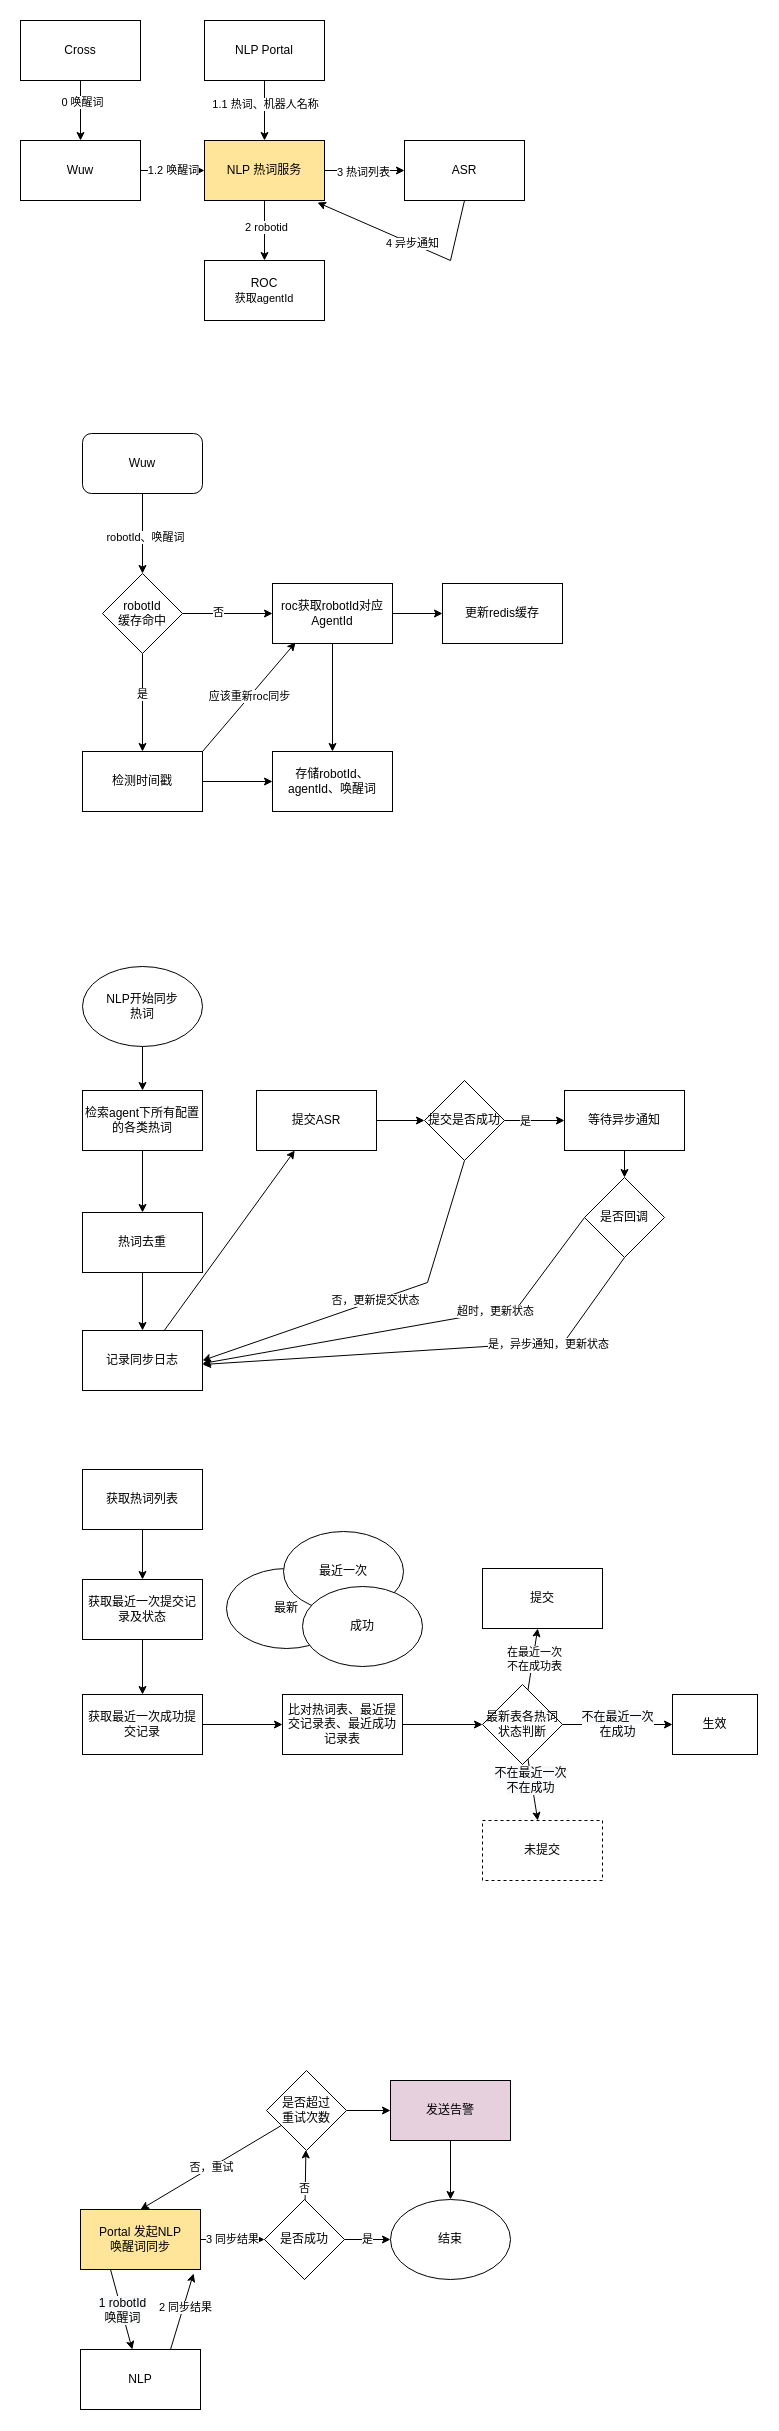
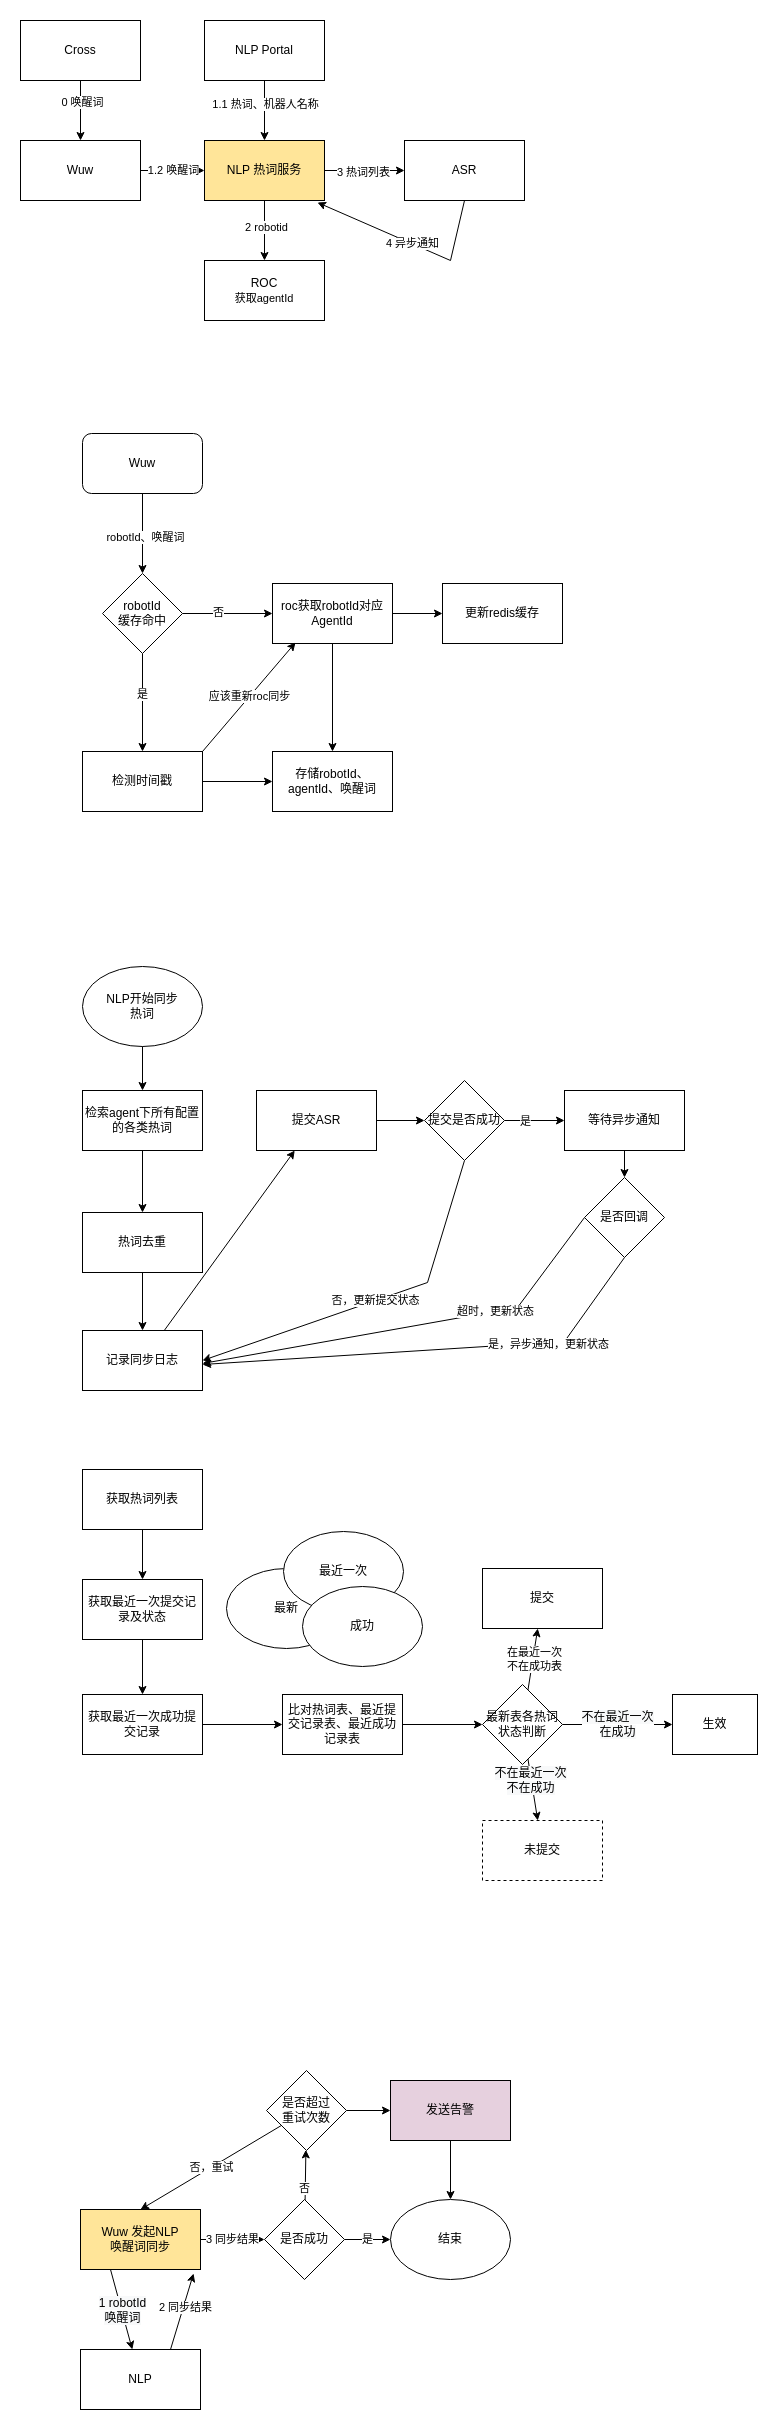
node "Portal 发起NLP 唤醒词同步": label "Portal 发起NLP 唤醒词同步" -> "Wuw 发起NLP 唤醒词同步"
